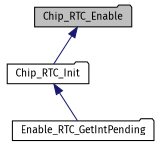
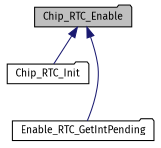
edge "Enable_RTC_GetIntPending" -> "Chip_RTC_Init": now "Enable_RTC_GetIntPending" -> "Chip_RTC_Enable"
